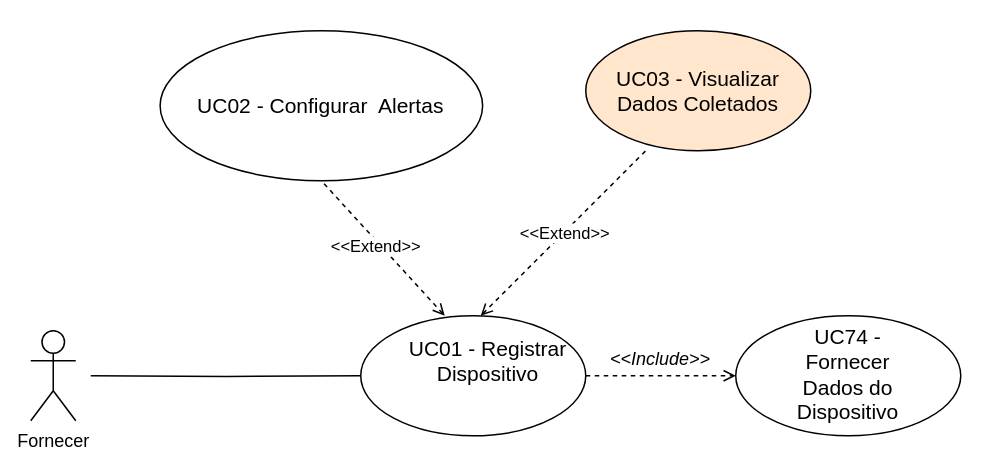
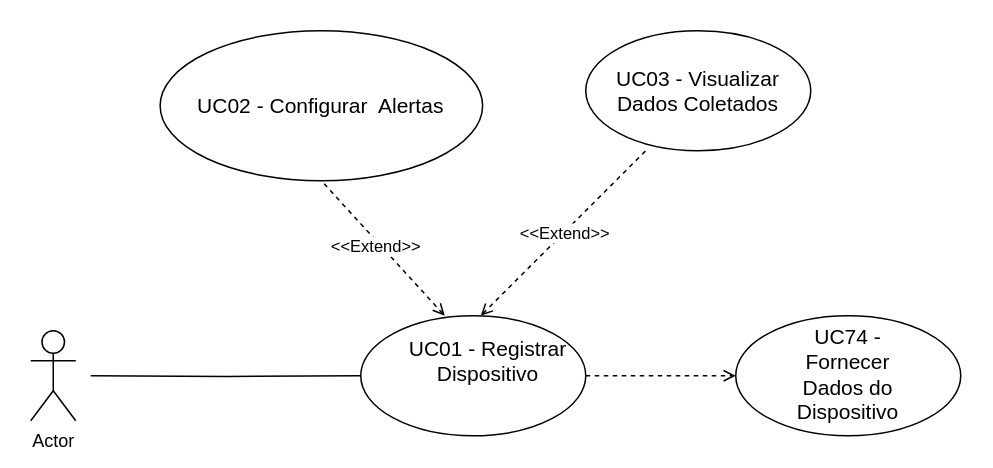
node "UC03 - Visualizar Dados Coletados": fillcolor #ffe6cc -> #ffffff
node "<<Include>>": removed
node "Fornecer": label "Fornecer" -> "Actor"
